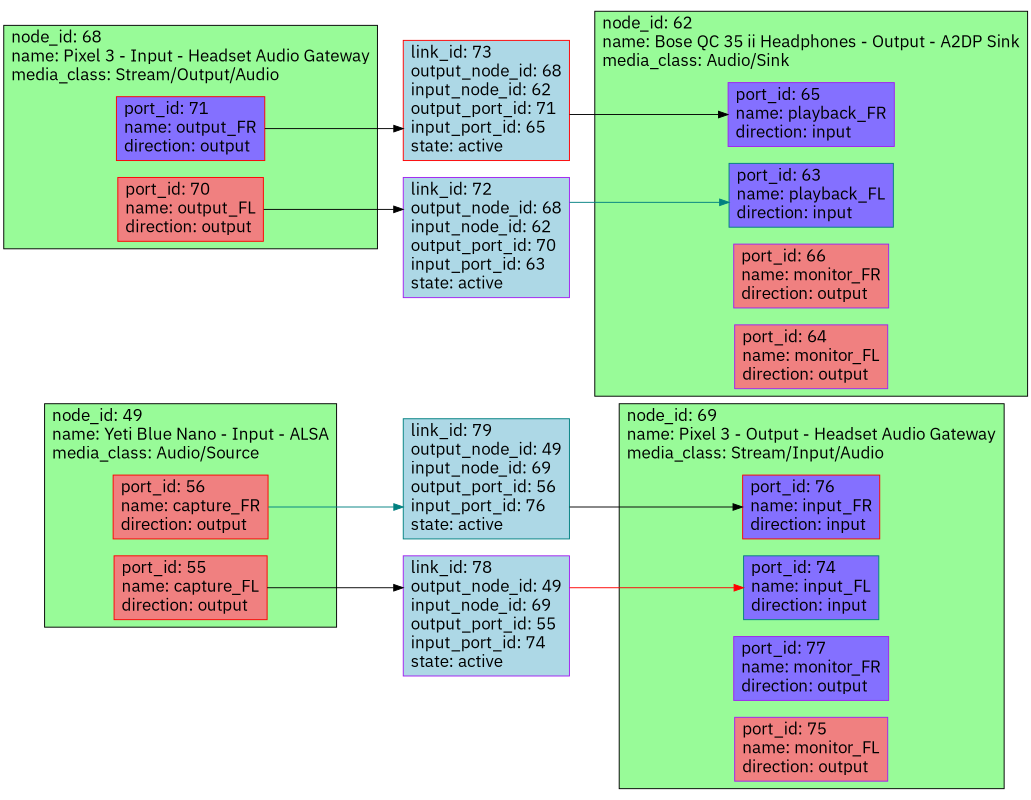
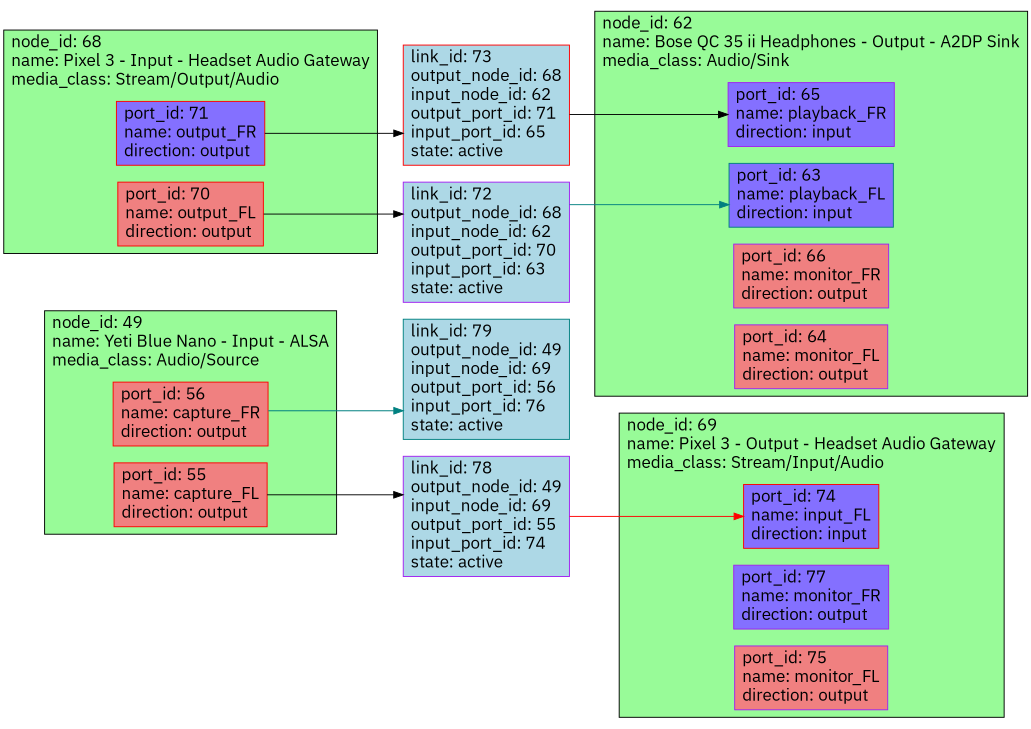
node "port_id: 76 name: input_FR direction: input": removed
node "port_id: 74 name: input_FL direction: input": color teal -> red
